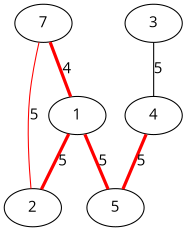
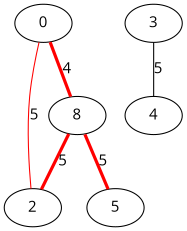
node "7": label "7" -> "0"
node "1": label "1" -> "8"
edge "4" -- "5": removed, label "5"
